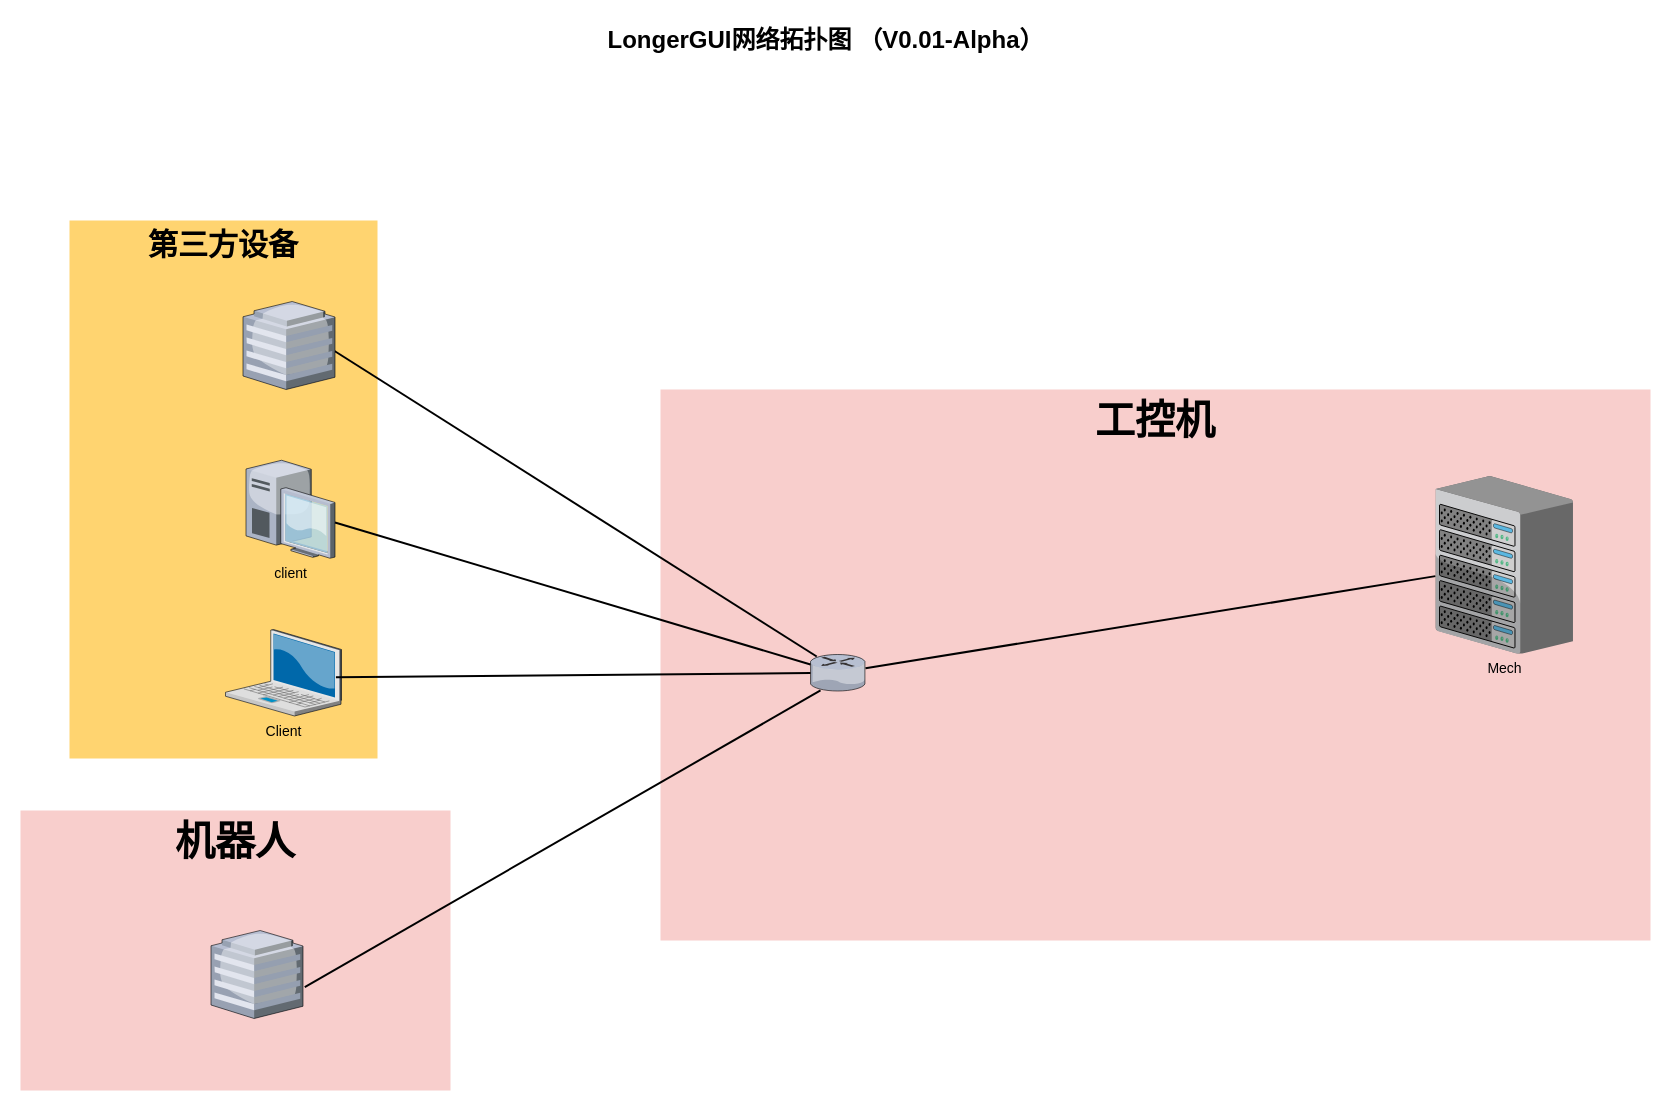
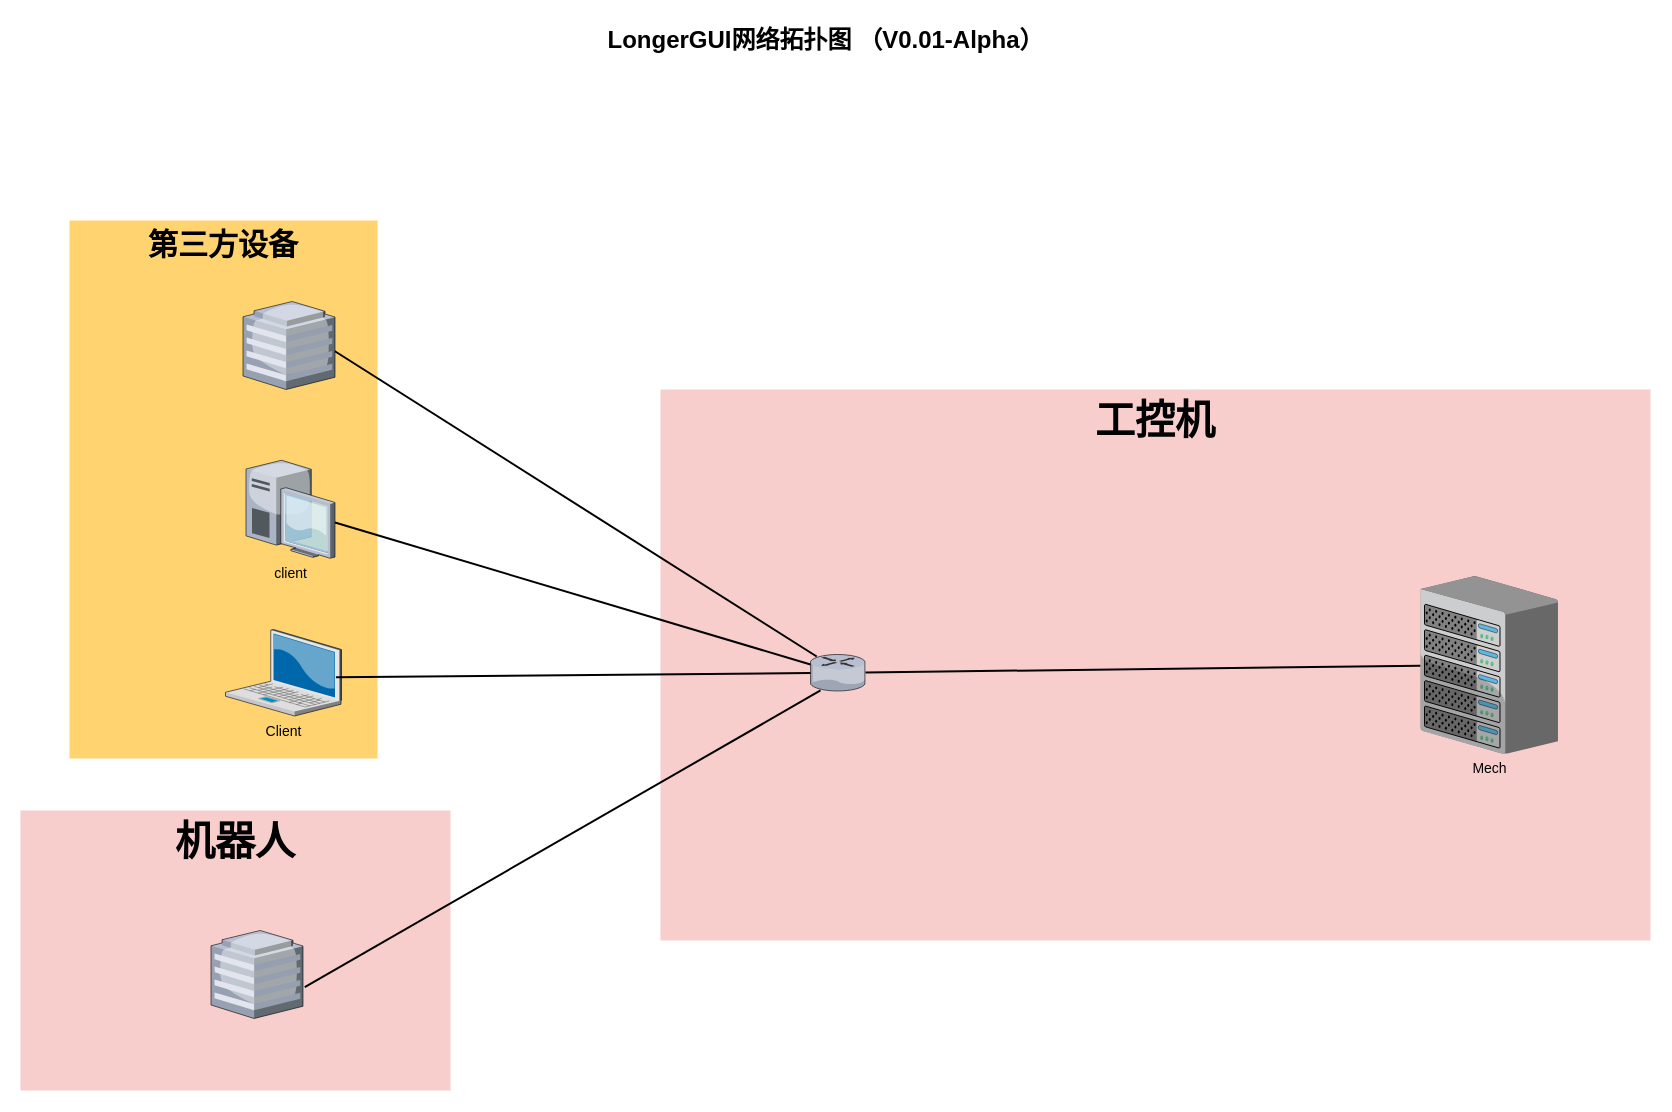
node "Mech": moved (1504, 565) -> (1489, 665)
